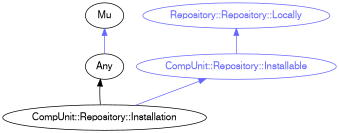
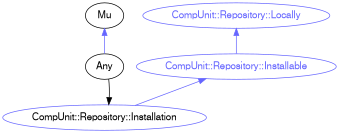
node "Repository::Repository::Locally": label "Repository::Repository::Locally" -> "CompUnit::Repository::Locally"
edge "CompUnit::Repository::Installation" -> "Any": reversed
node "CompUnit::Repository::Installation": color #000000 -> #6666ff
